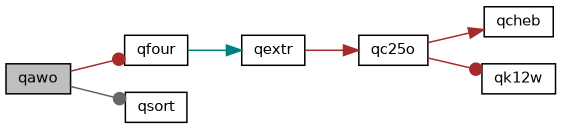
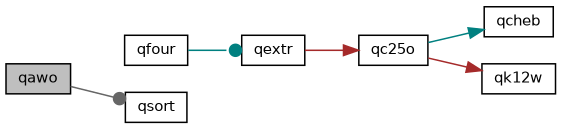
edge "qc25o" -> "qcheb": color brown -> teal
edge "qfour" -> "qextr": arrowhead normal -> dot
edge "qc25o" -> "qk12w": arrowhead dot -> normal
edge "qawo" -> "qfour": removed
